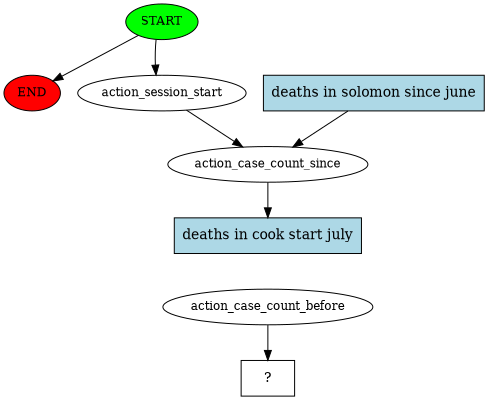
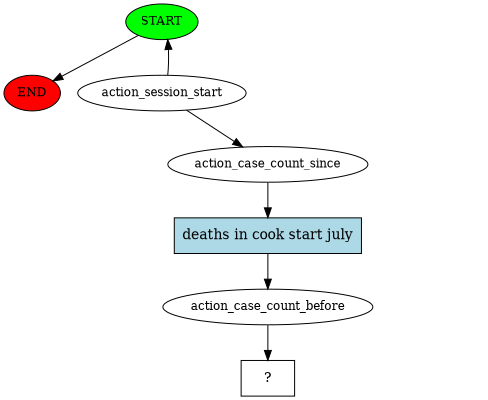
edge "START" -> "action_session_start": reversed
node "deaths in solomon since june": removed
edge "deaths in cook start july" -> "action_case_count_before": added
